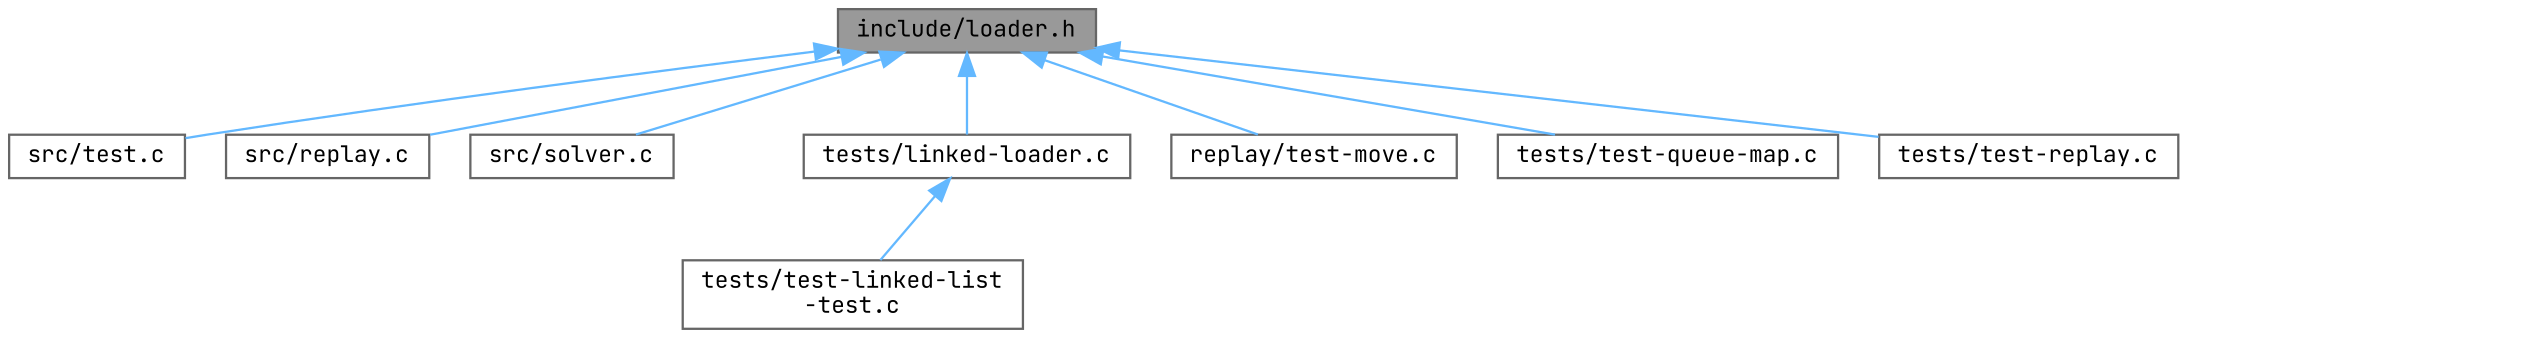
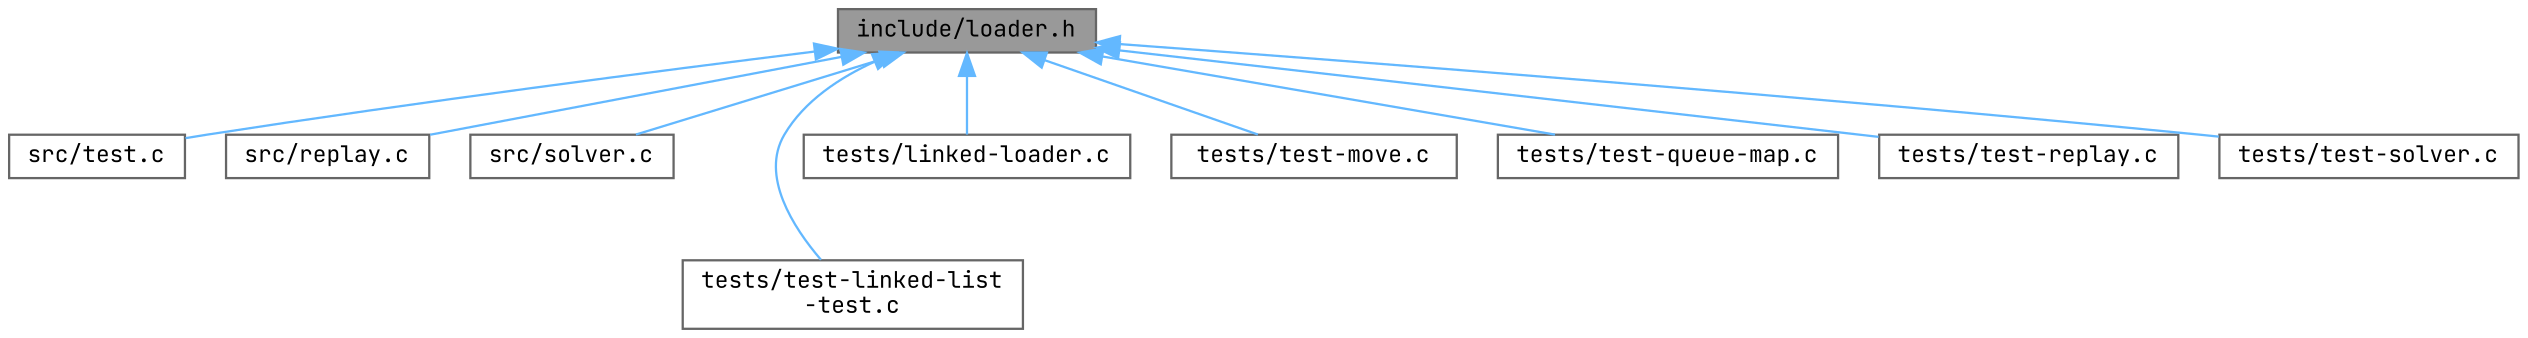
node "replay/test-move.c": label "replay/test-move.c" -> "tests/test-move.c"
node "tests/test-solver.c": added
edge "tests/test-linked-list -test.c" -> "tests/linked-loader.c": now "tests/test-linked-list -test.c" -> "include/loader.h"
